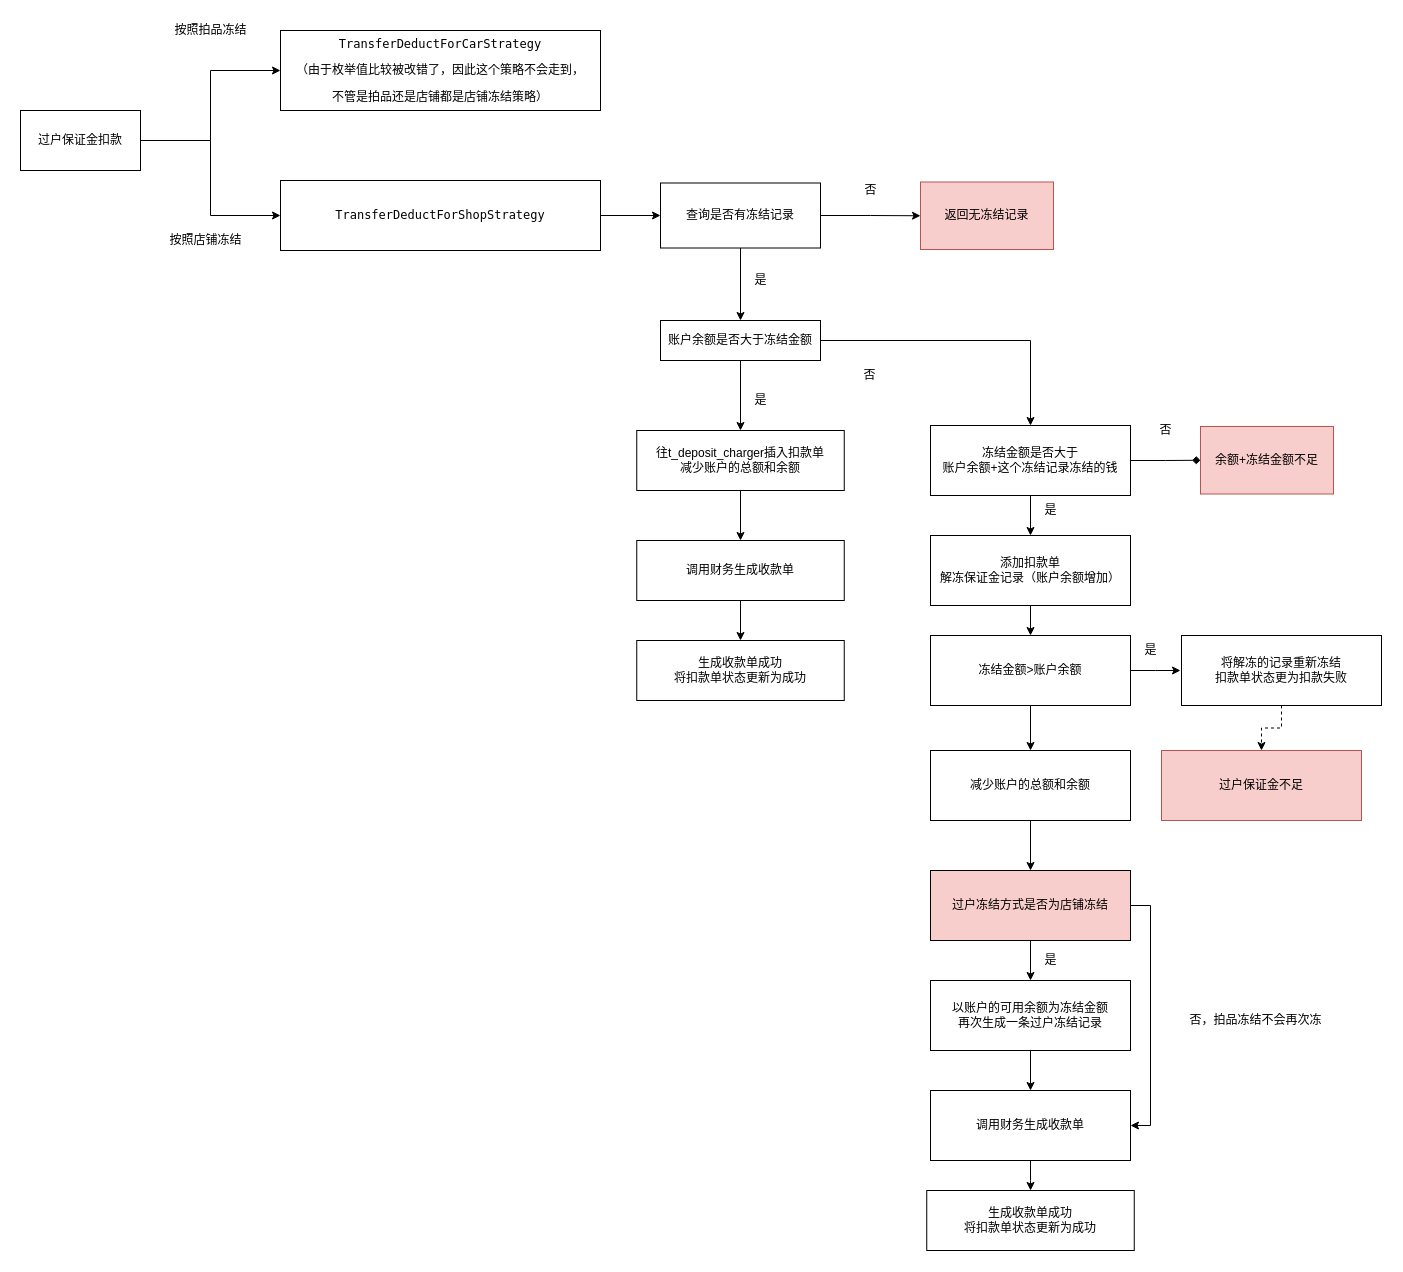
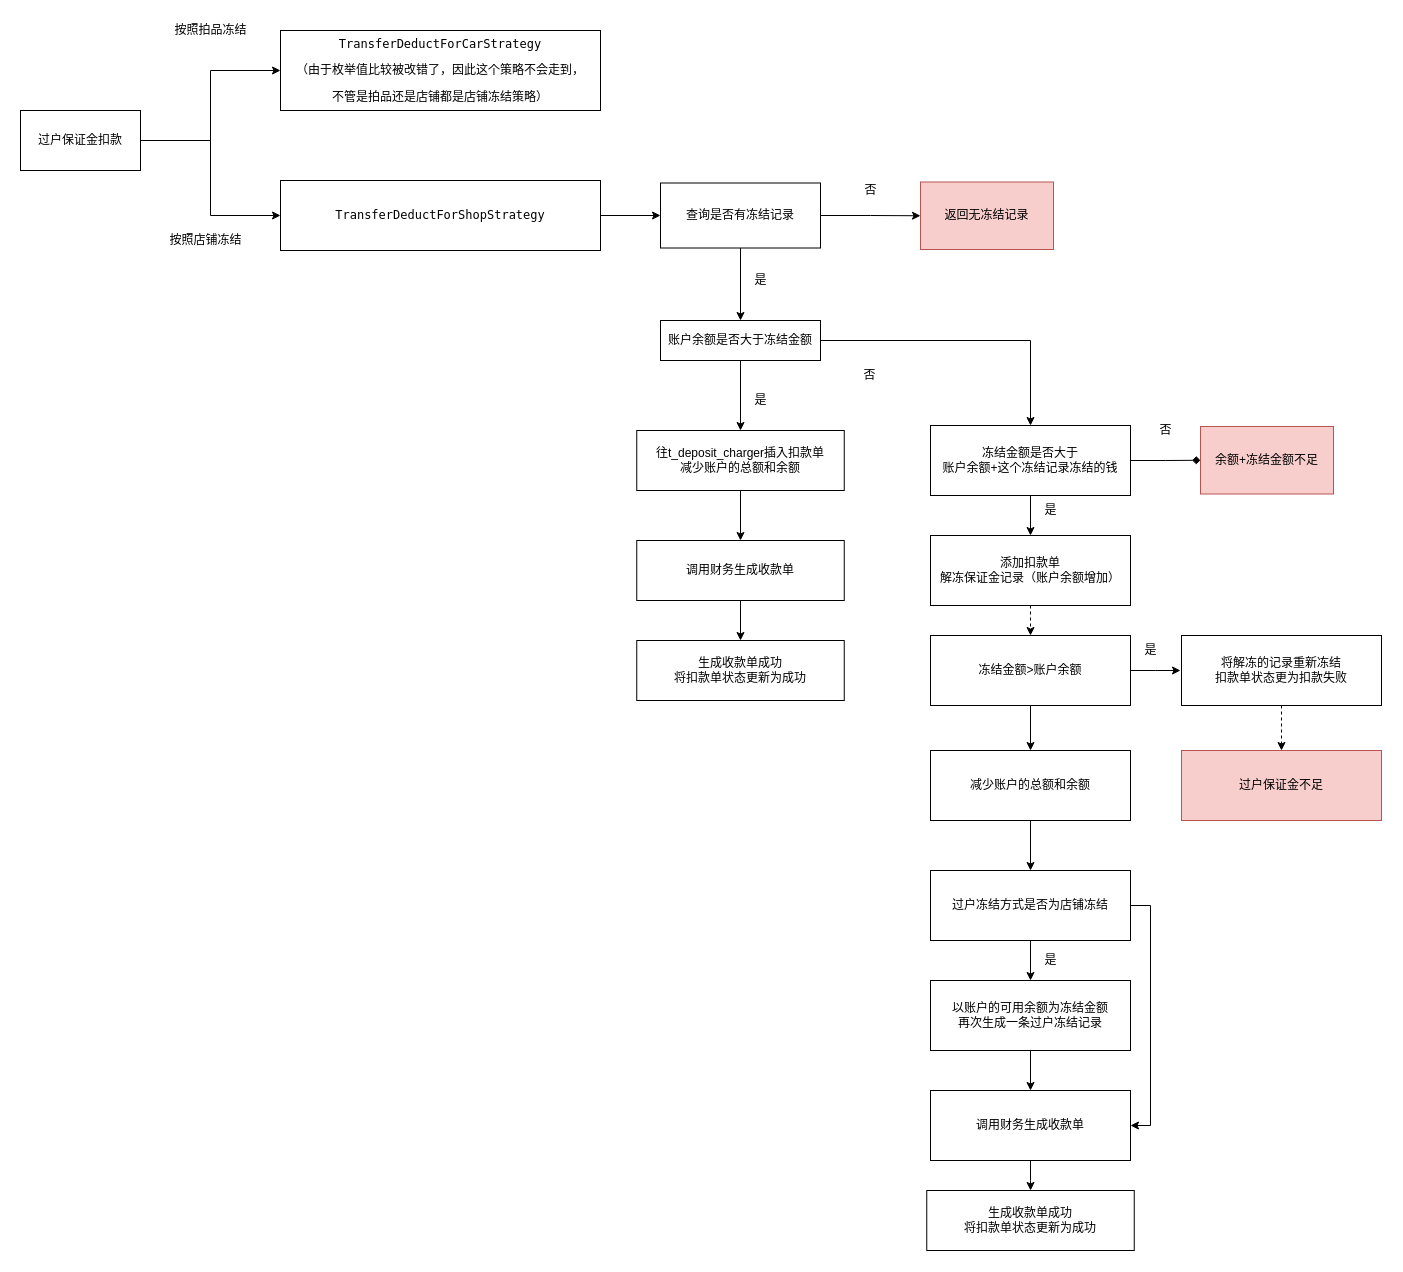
edge "添加扣款单 解冻保证金记录（账户余额增加）" -> "冻结金额>账户余额": style solid -> dashed
node "过户保证金不足": moved (1262, 786) -> (1282, 786)
node "过户冻结方式是否为店铺冻结": fillcolor #f8cecc -> #ffffff
node "否，拍品冻结不会再次冻": removed
